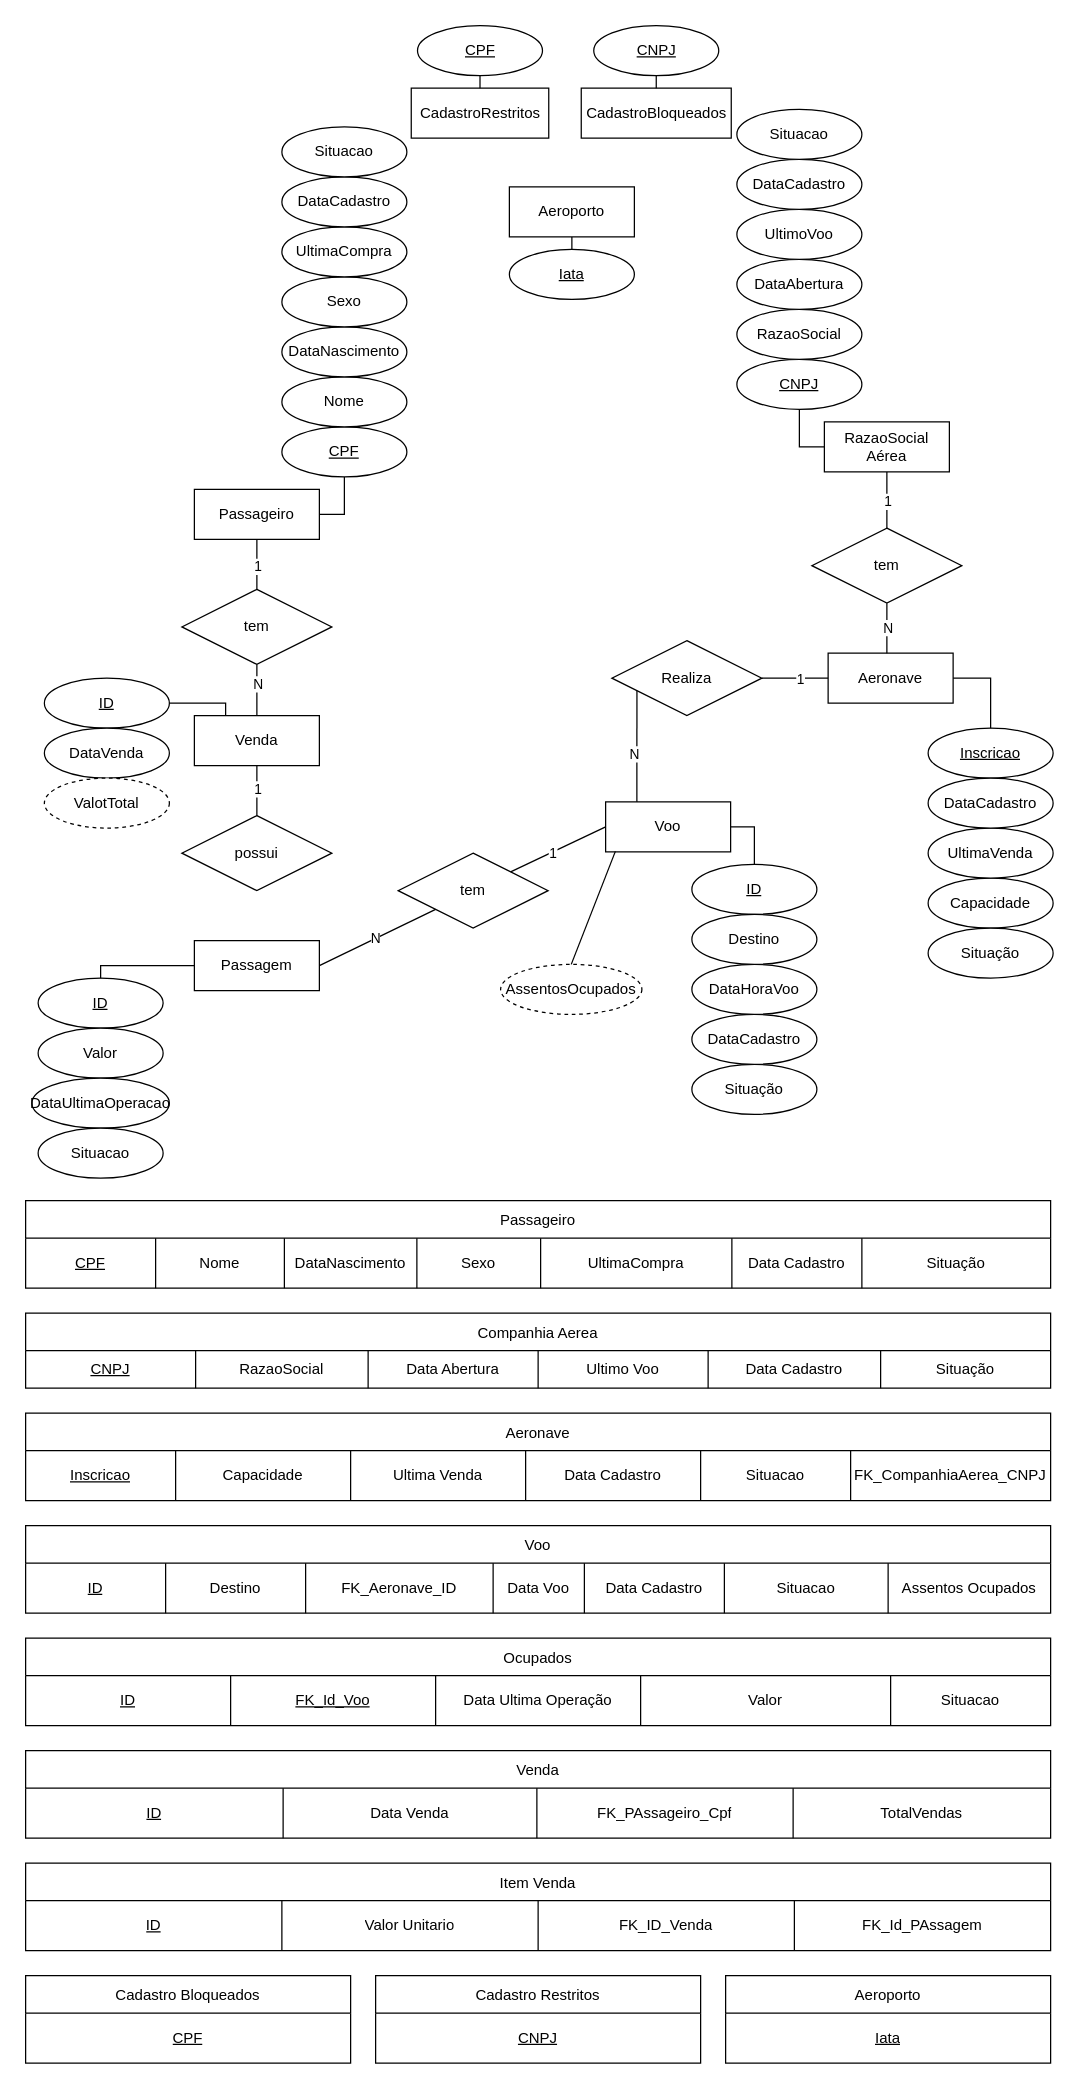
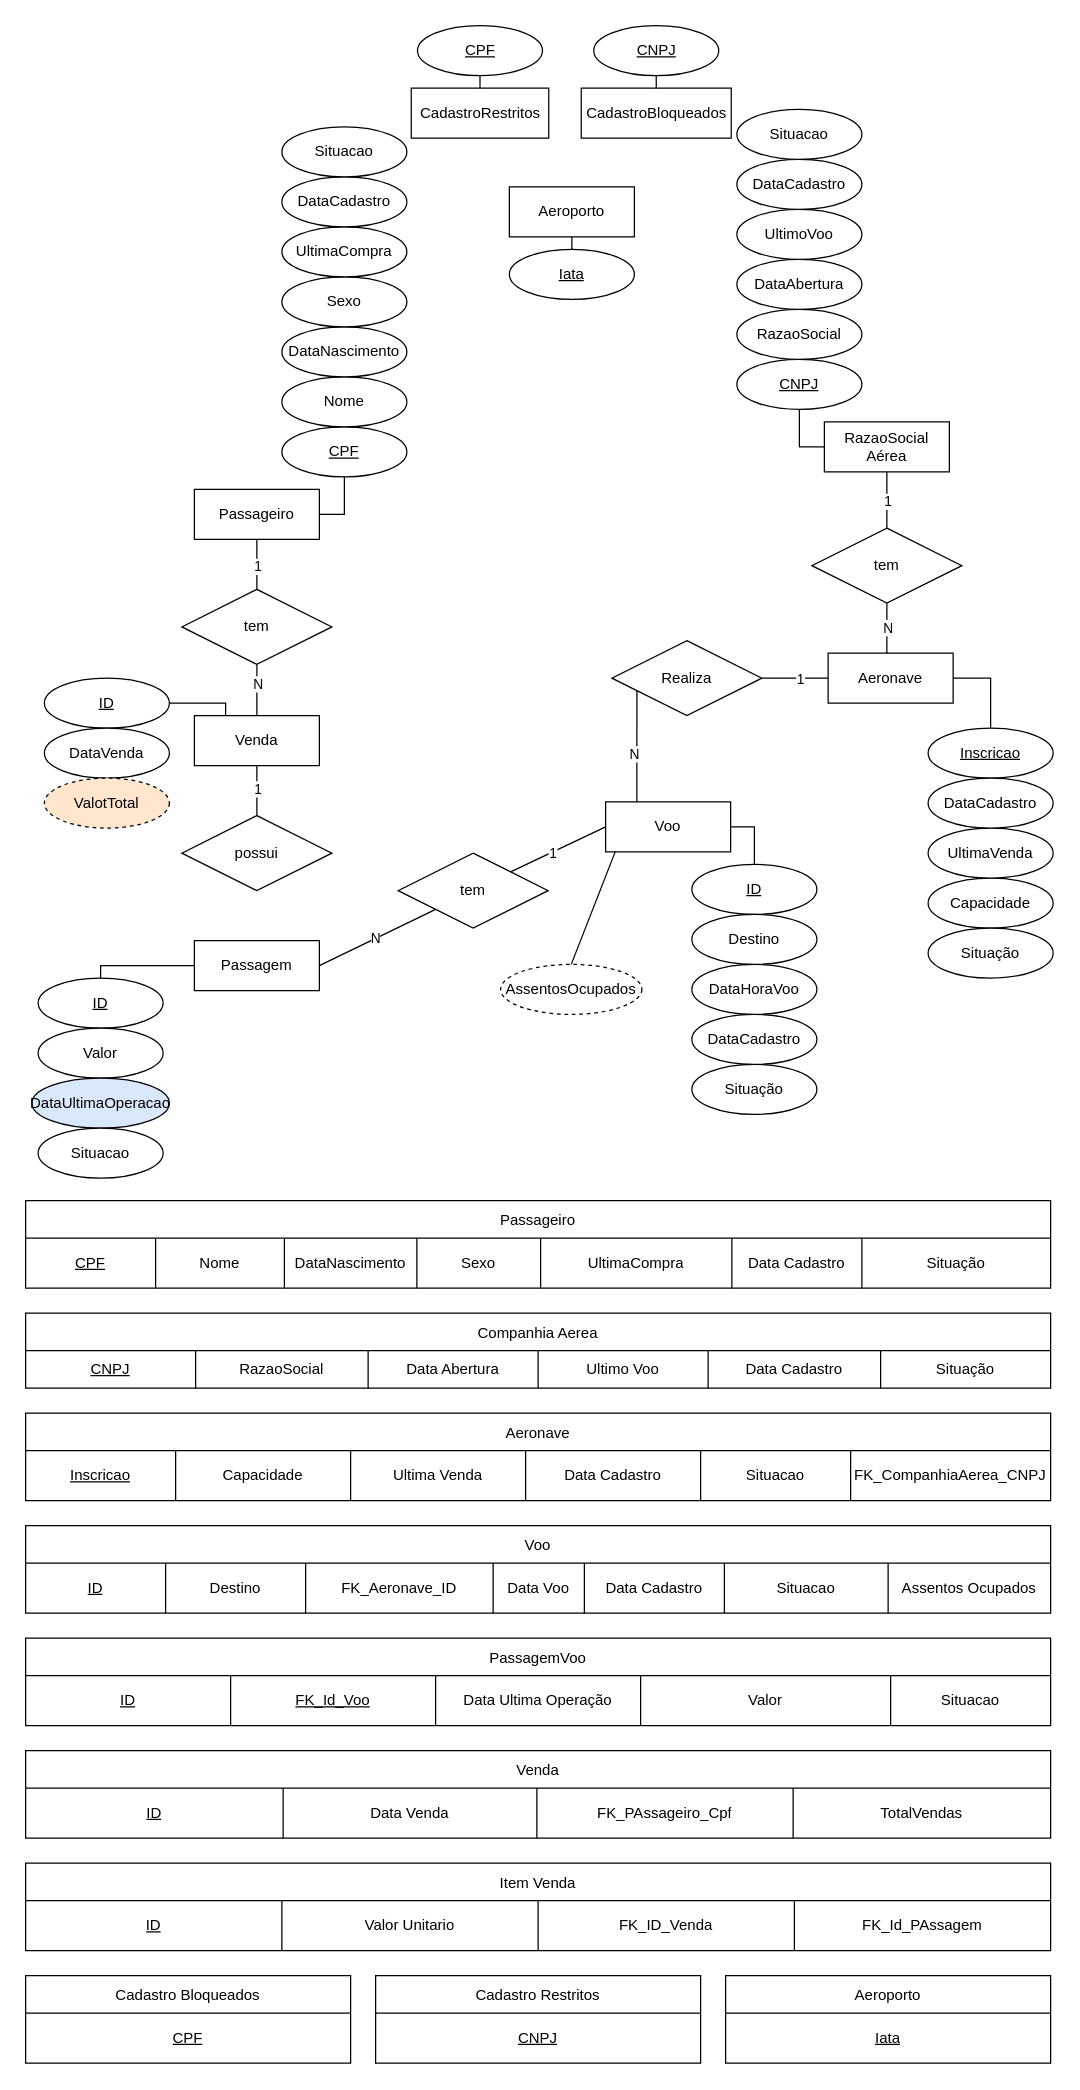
node "ValotTotal": fillcolor #ffffff -> #ffe6cc
node "DataUltimaOperacao": fillcolor #ffffff -> #dae8fc
node "Ocupados": label "Ocupados" -> "PassagemVoo"
